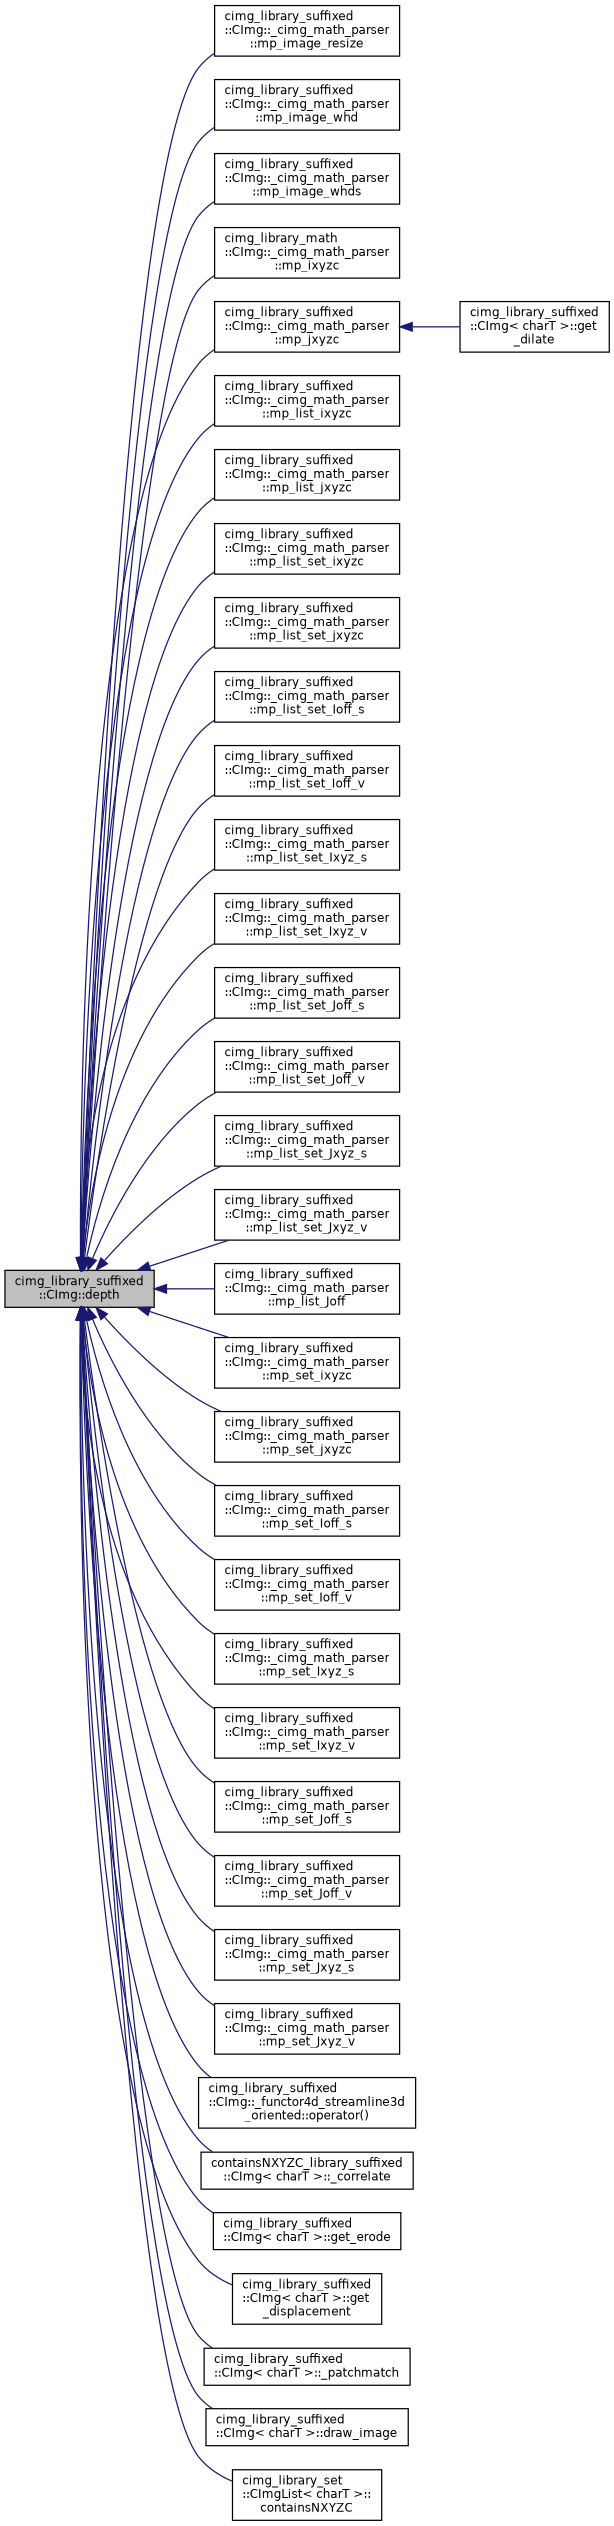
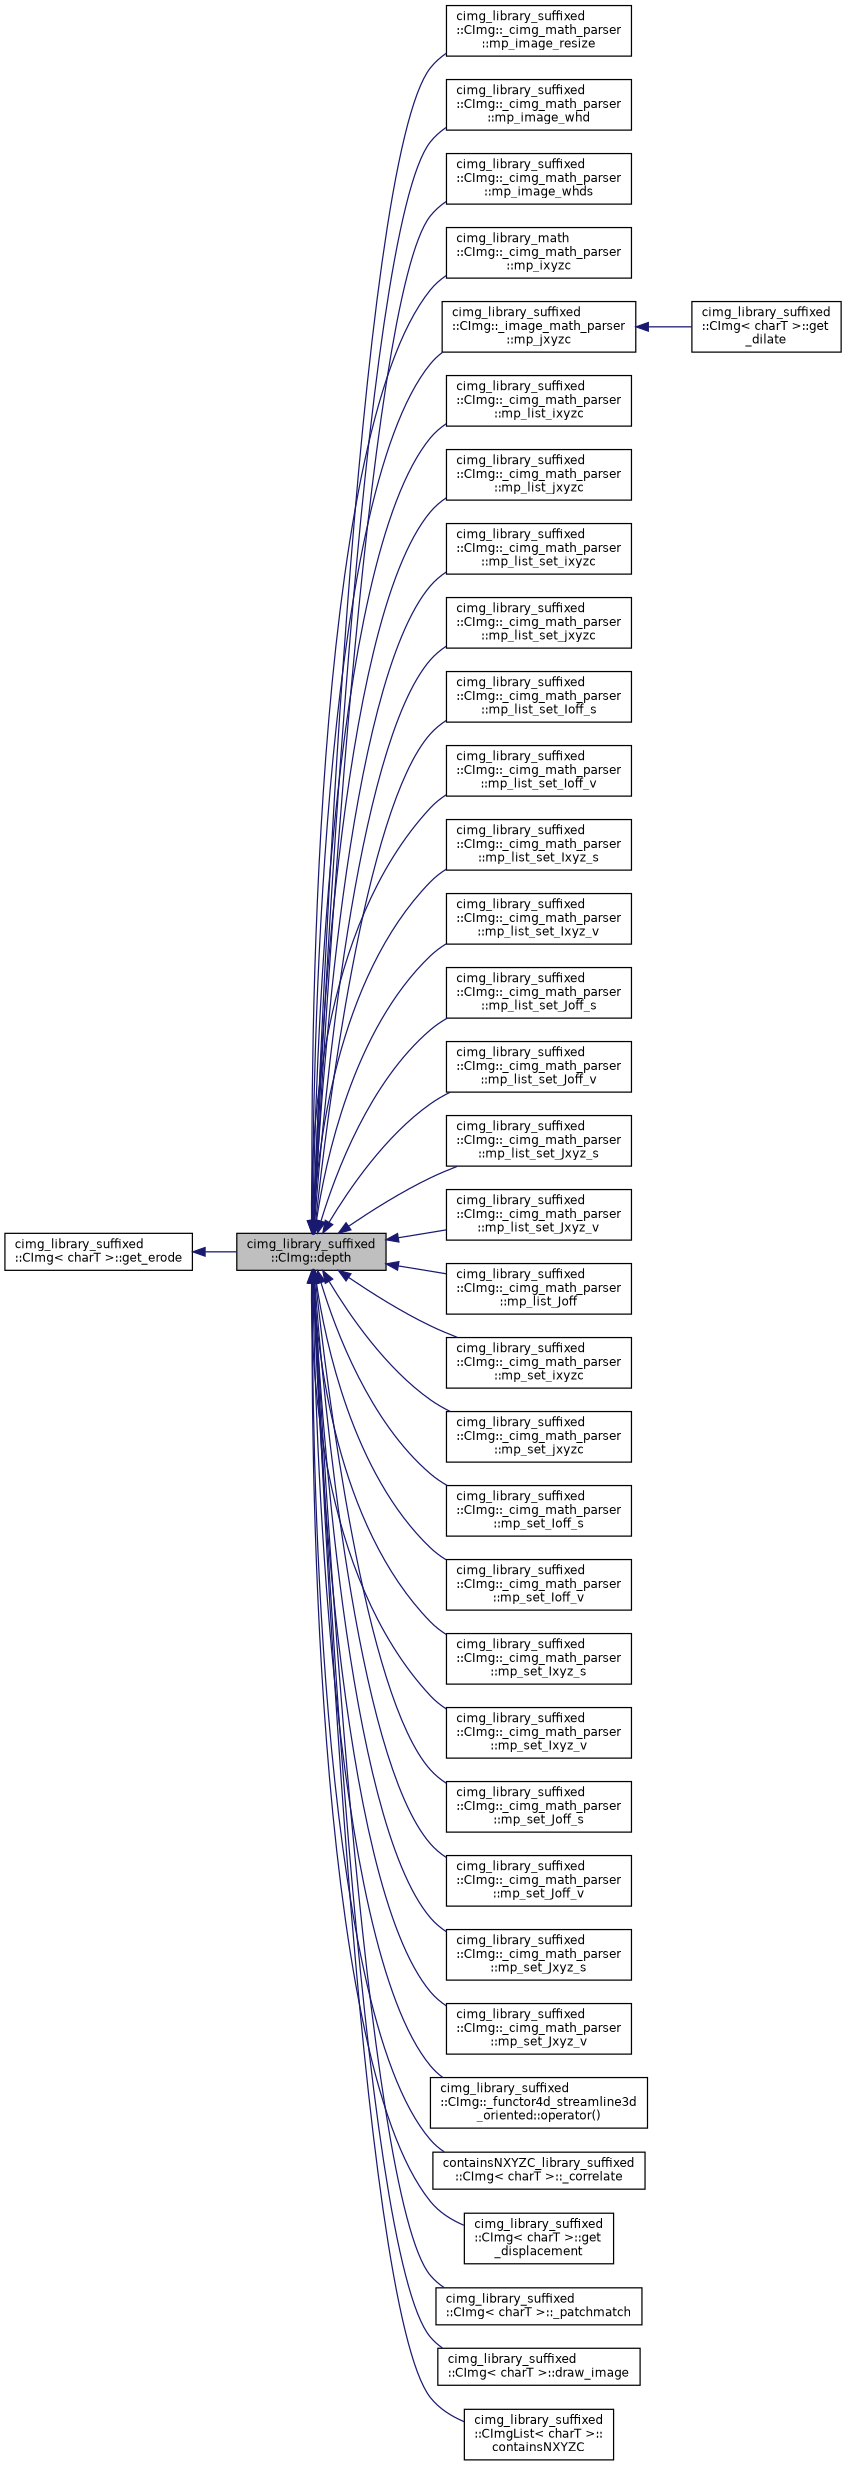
node "cimg_library_suffixed ::CImg::_cimg_math_parser ::mp_jxyzc": label "cimg_library_suffixed ::CImg::_cimg_math_parser ::mp_jxyzc" -> "cimg_library_suffixed ::CImg::_image_math_parser ::mp_jxyzc"
edge "cimg_library_suffixed ::CImg< charT >::get_erode" -> "cimg_library_suffixed ::CImg::depth": reversed
node "cimg_library_set ::CImgList< charT >:: containsNXYZC": label "cimg_library_set ::CImgList< charT >:: containsNXYZC" -> "cimg_library_suffixed ::CImgList< charT >:: containsNXYZC"
